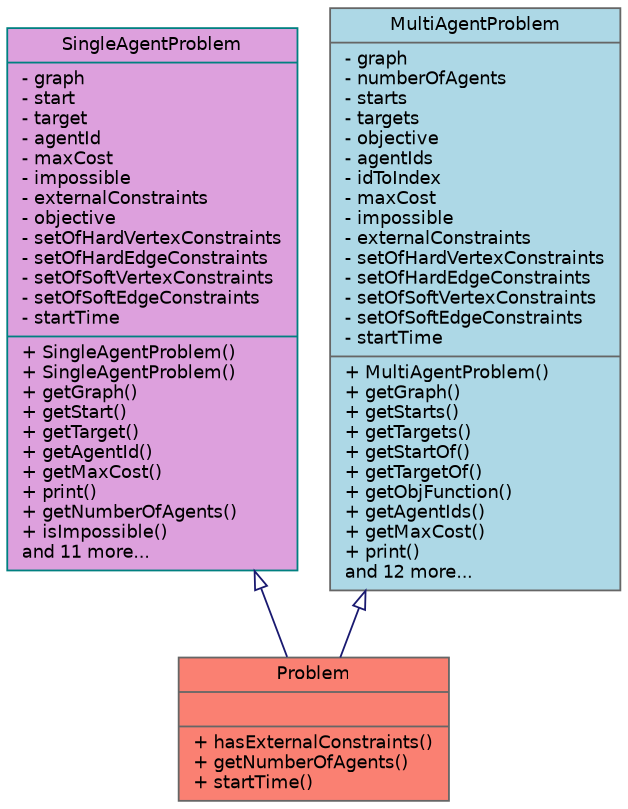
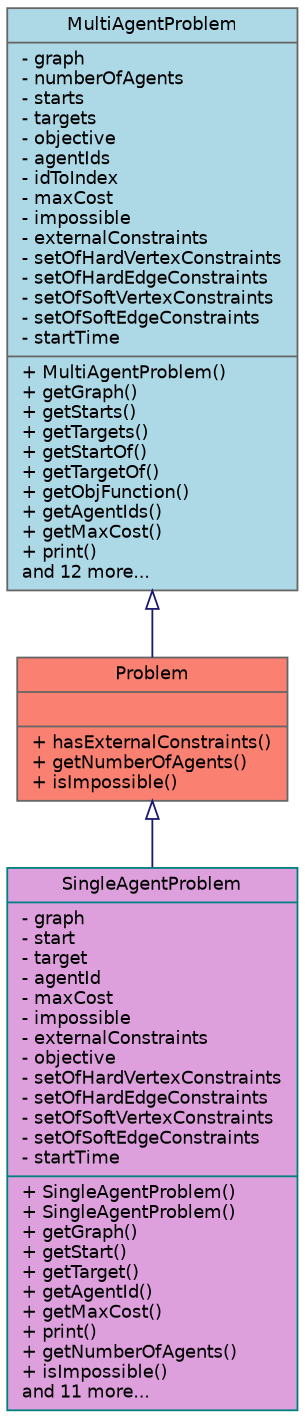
edge "Problem" -> "SingleAgentProblem": reversed
node "Problem": text "+ startTime()" -> "+ isImpossible()"
